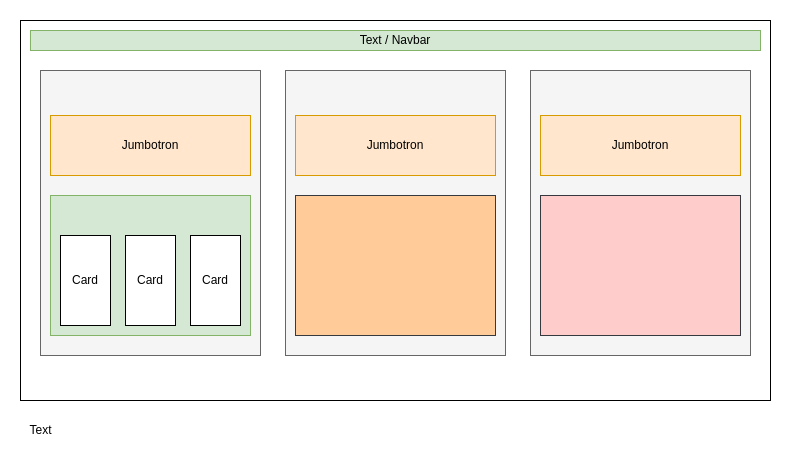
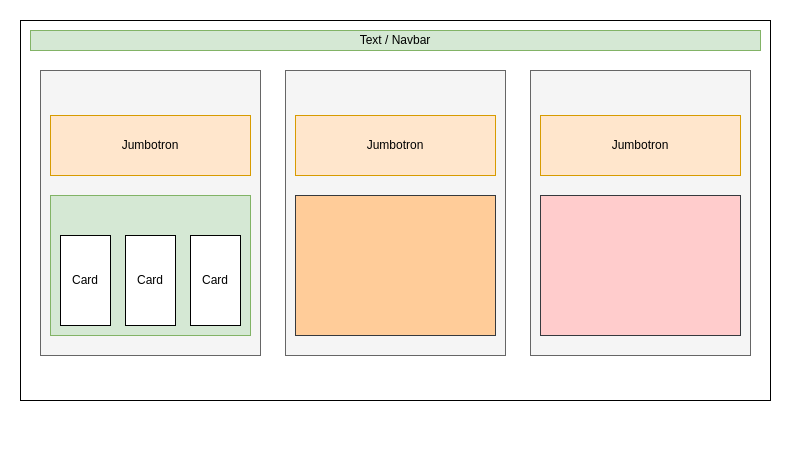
node "Text": removed
